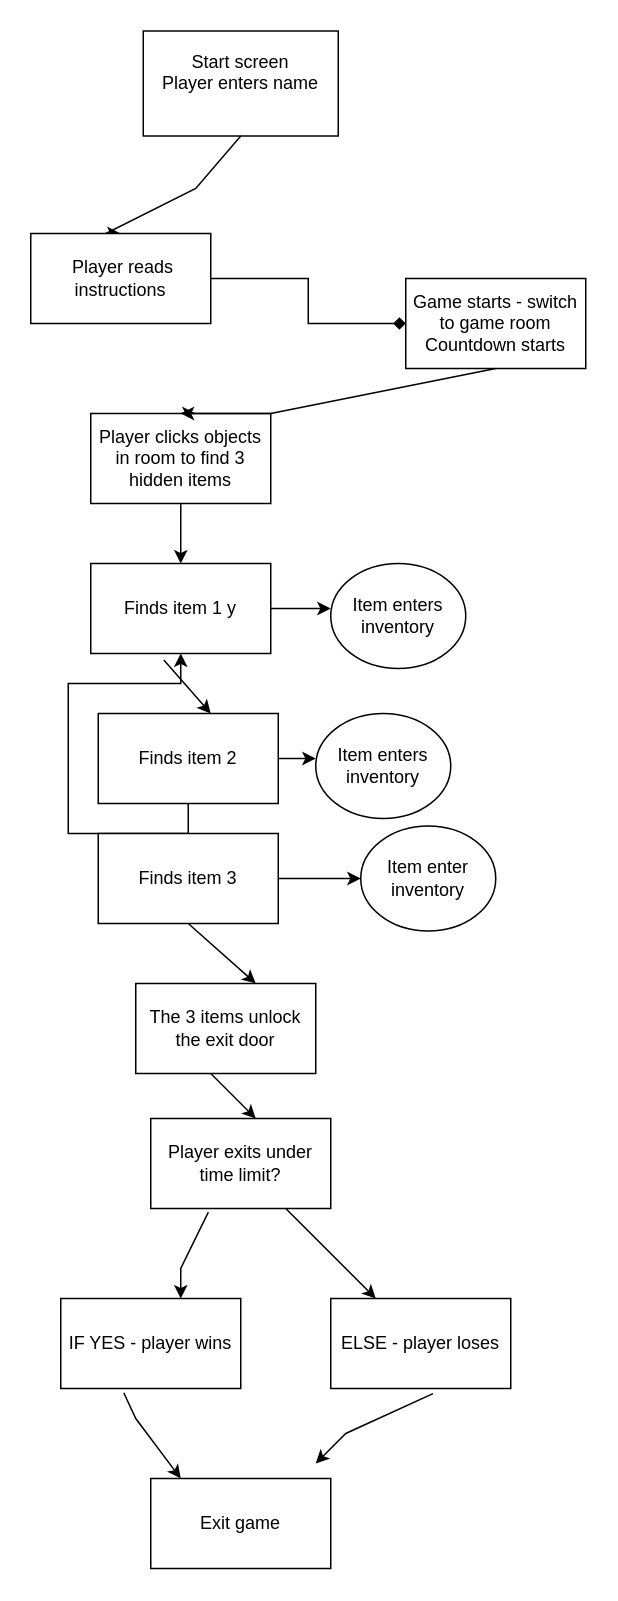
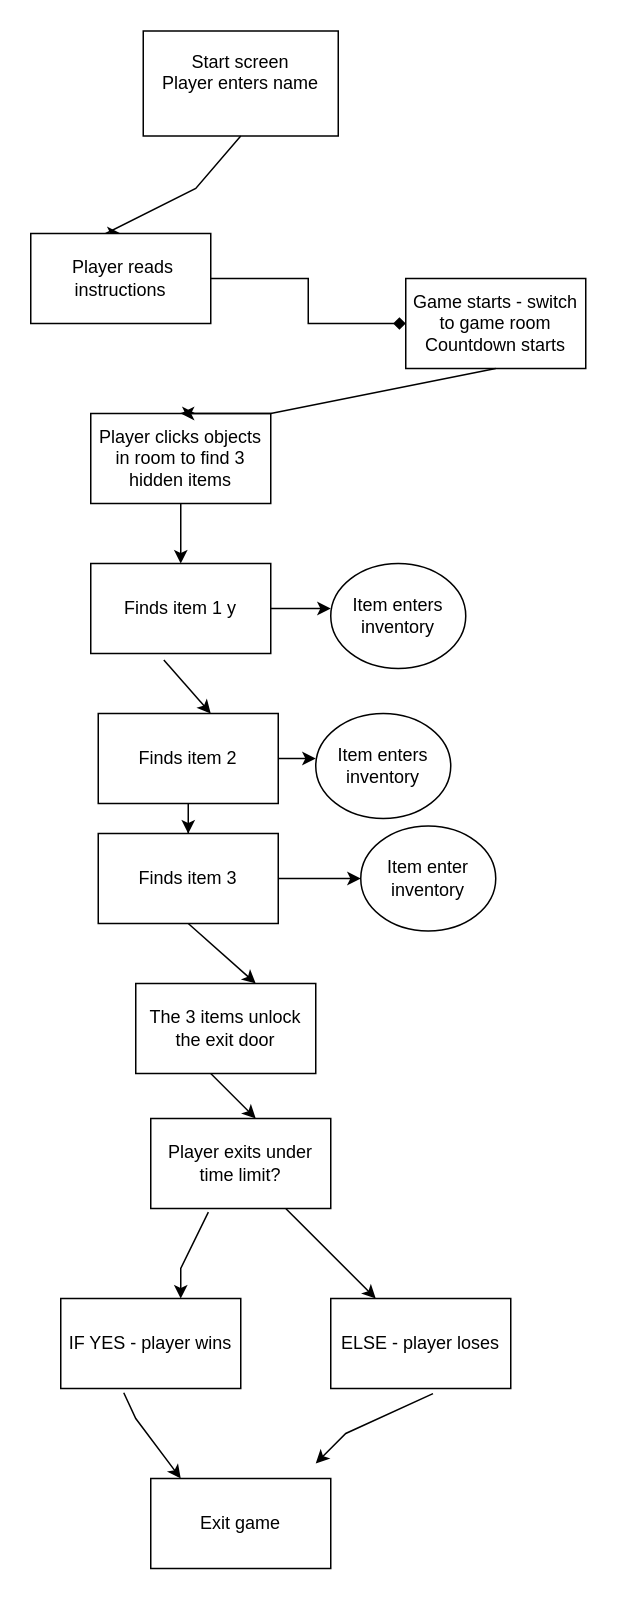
edge "Finds item 2" -> "Finds item 1 y": now "Finds item 2" -> "Finds item 3"
